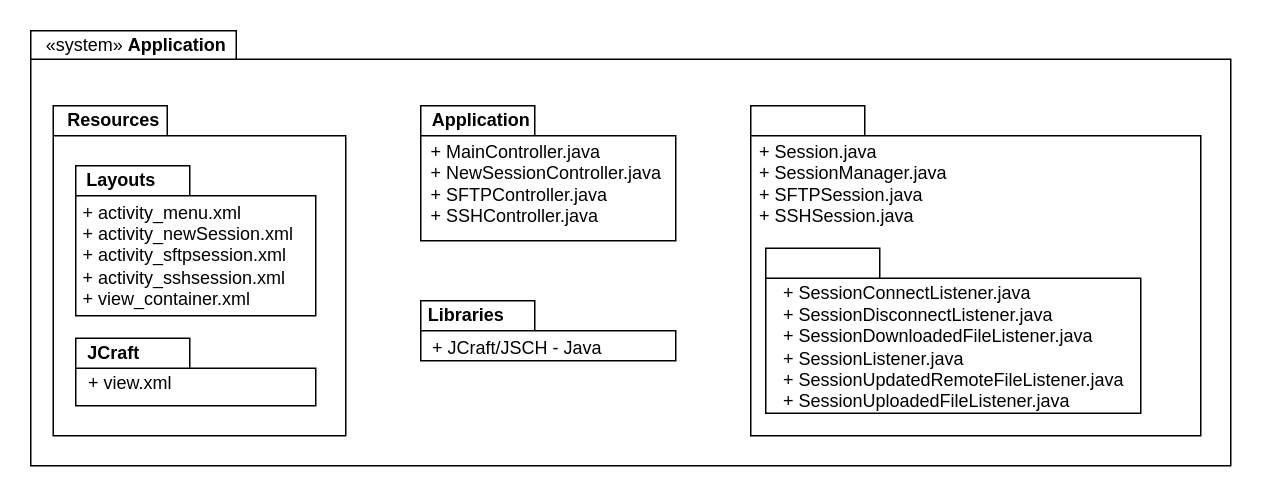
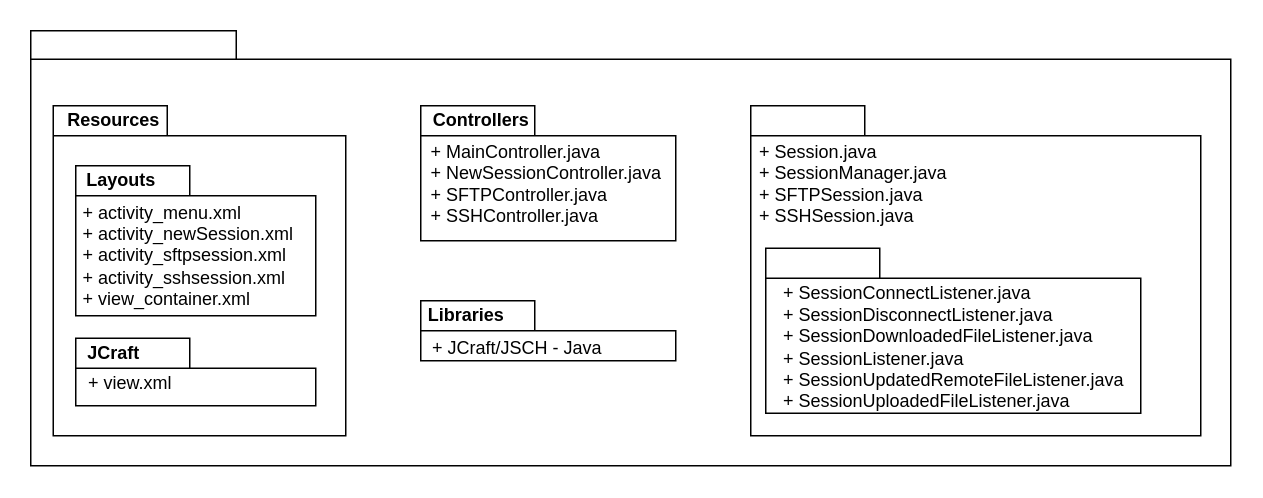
node "«system» Application": removed
node "Application": label "Application" -> "Controllers"
